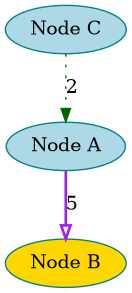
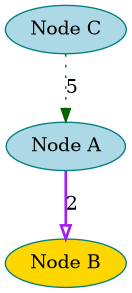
edge "Node C" -> "Node A": label "2" -> "5"
edge "Node A" -> "Node B": label "5" -> "2"
